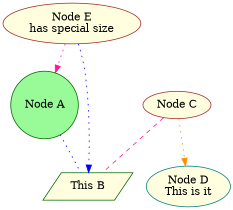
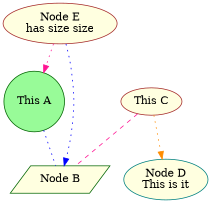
node "Node E has special size": label "Node E has special size" -> "Node E has size size"
node "Node A": label "Node A" -> "This A"
node "Node C": label "Node C" -> "This C"
node "This B": label "This B" -> "Node B"
